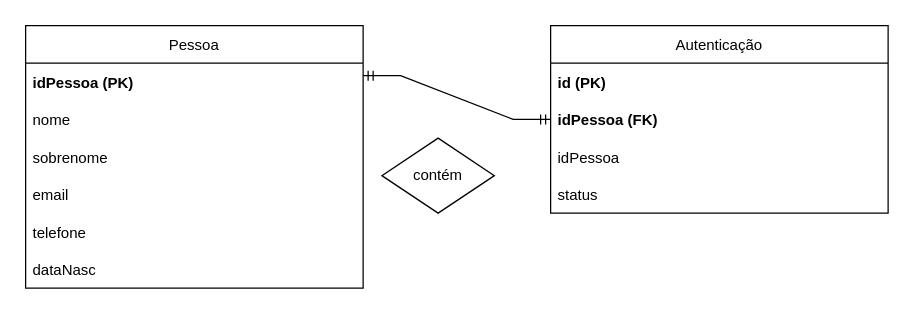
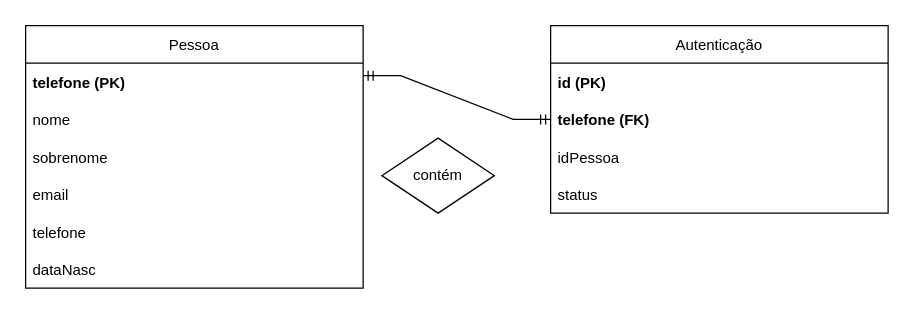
node "idPessoa (PK)": label "idPessoa (PK)" -> "telefone (PK)"
node "idPessoa (FK)": label "idPessoa (FK)" -> "telefone (FK)"
